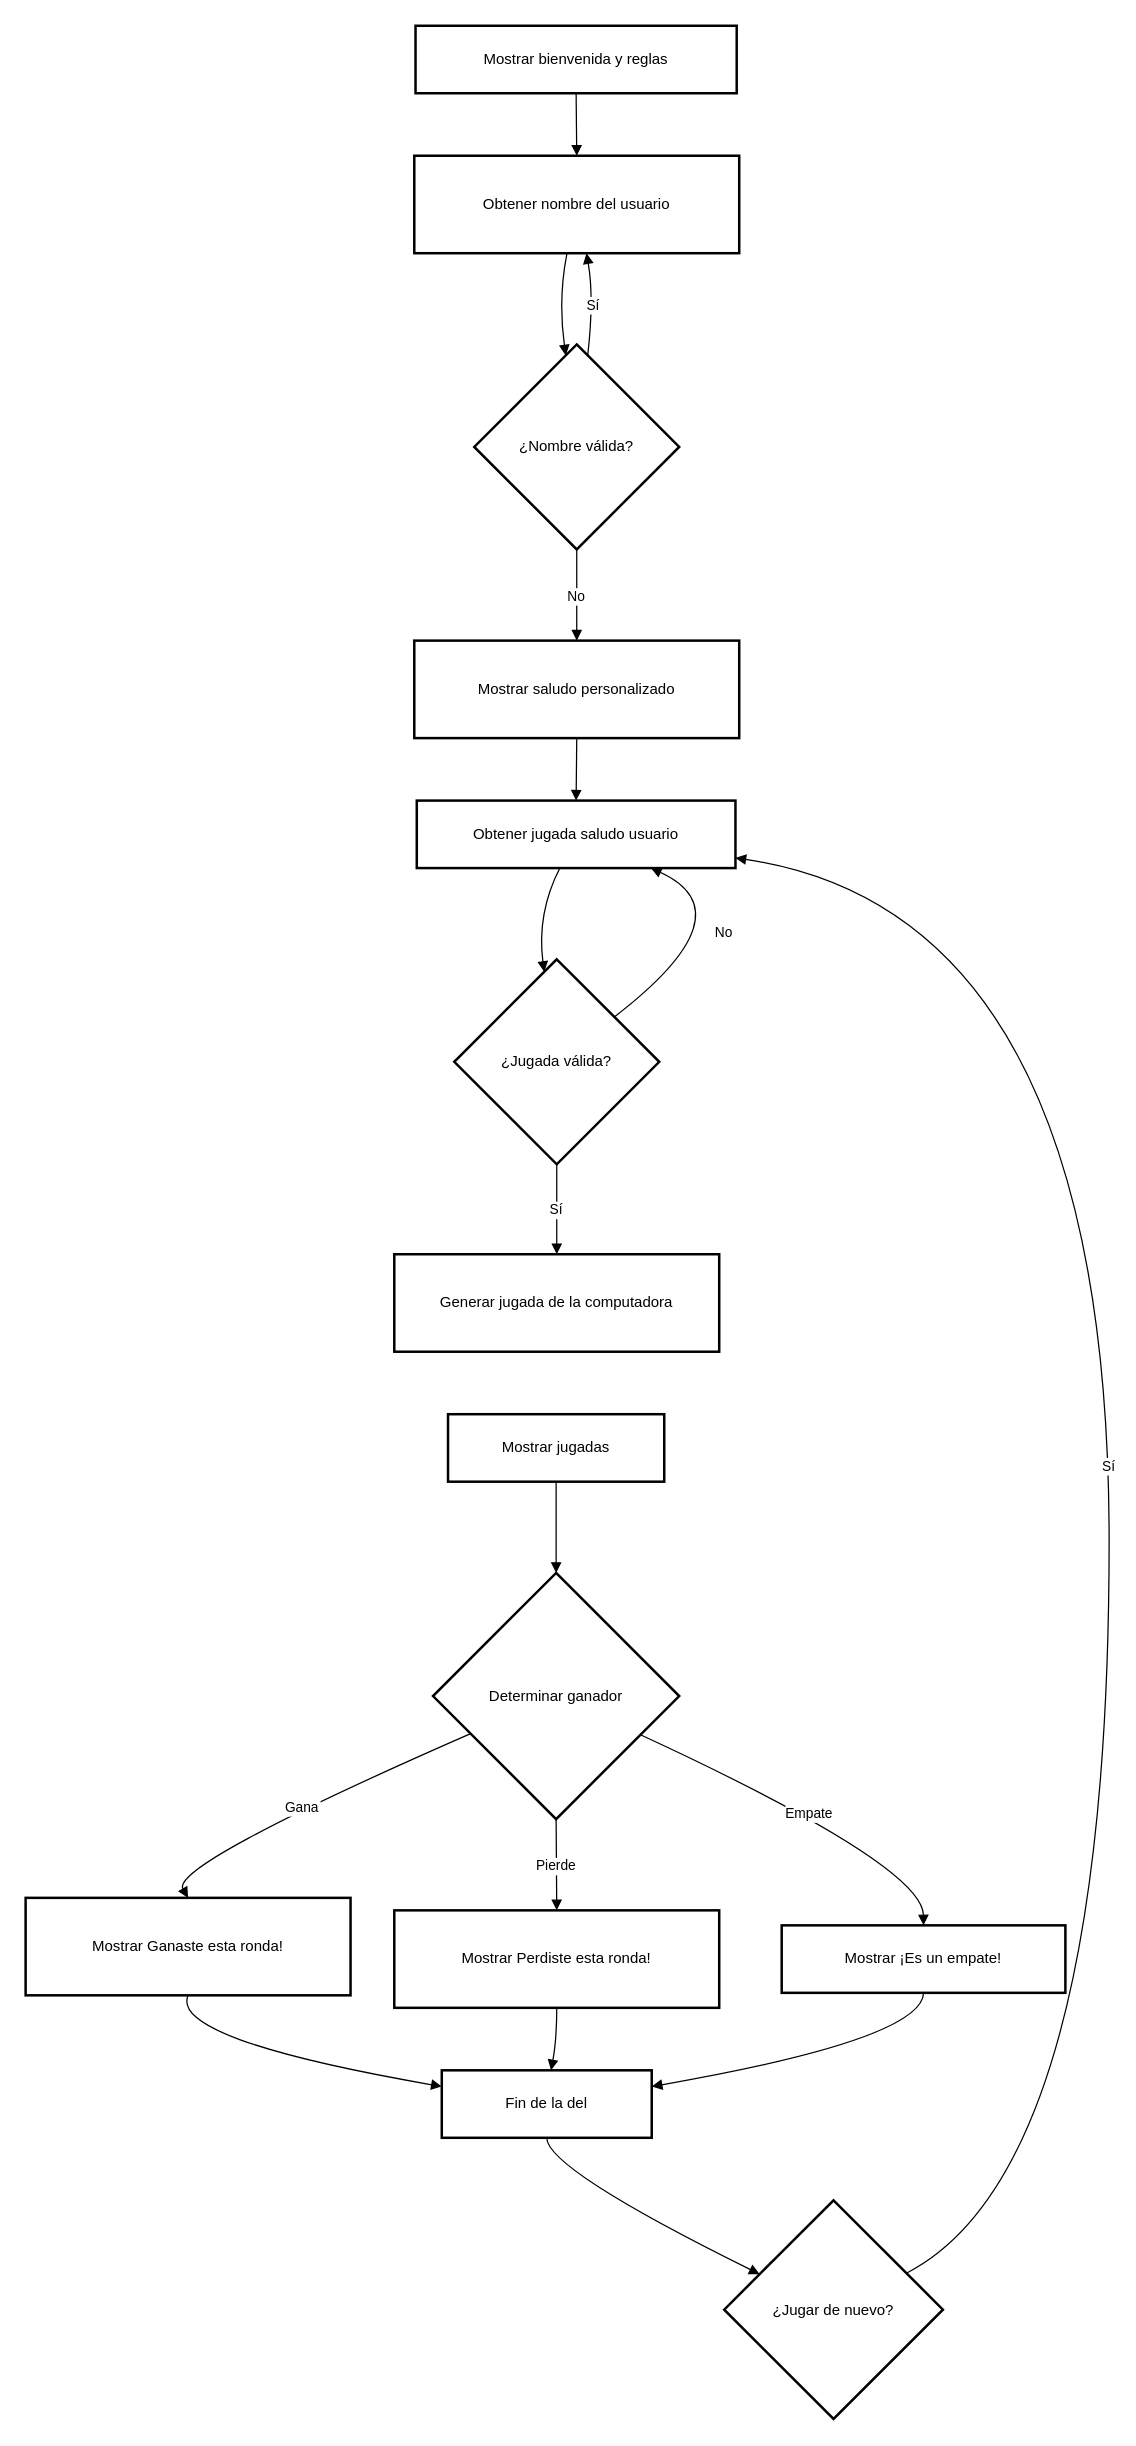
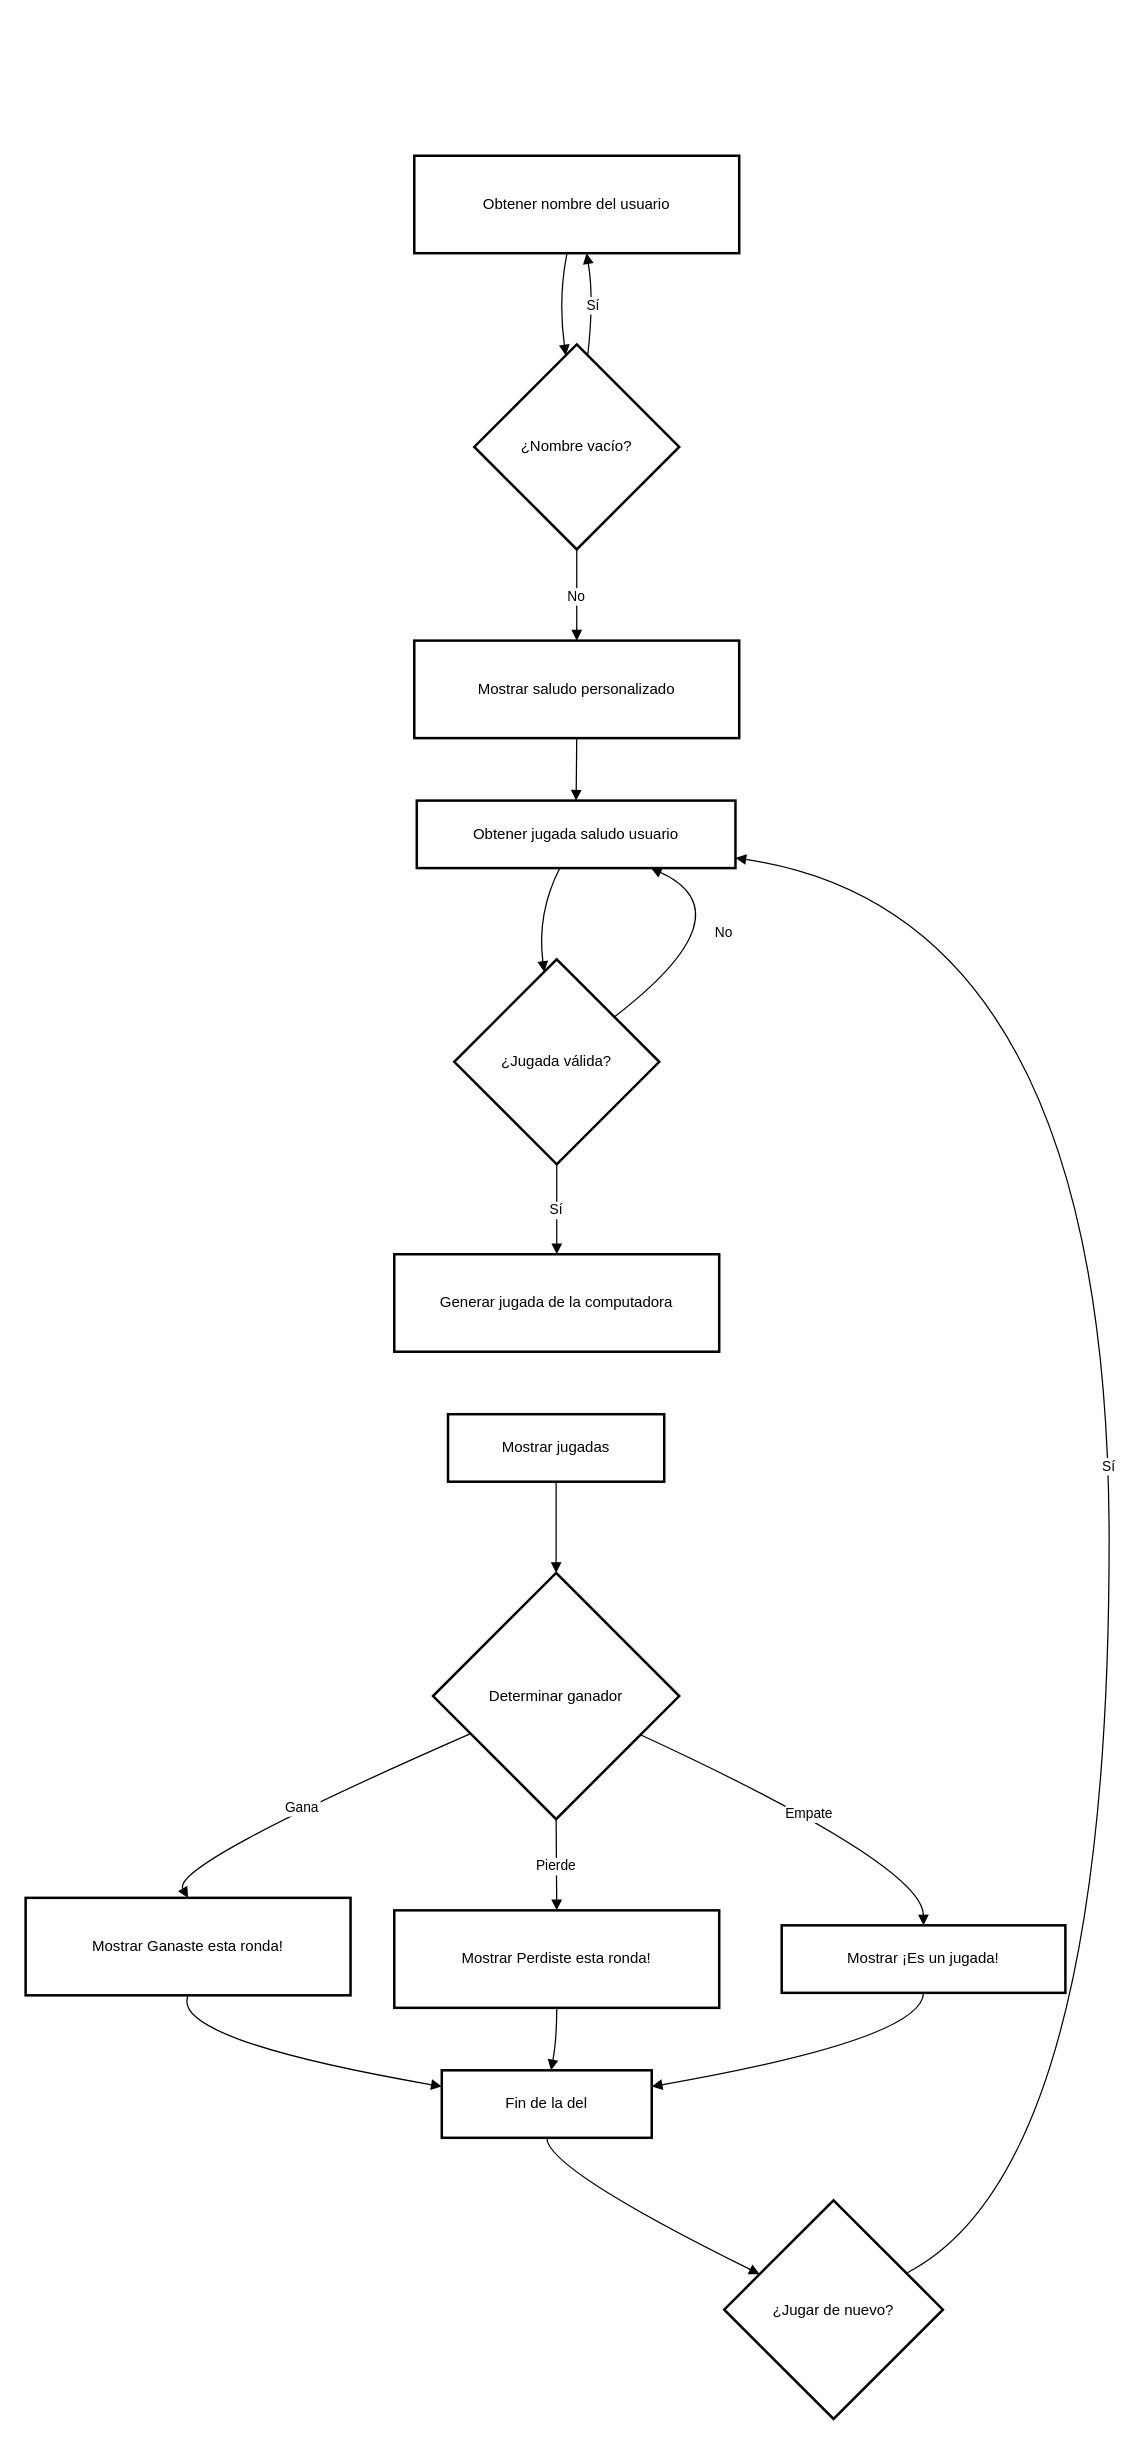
node "Mostrar bienvenida y reglas": removed
edge "Mostrar bienvenida y reglas" -> "Obtener nombre del usuario": removed
node "¿Nombre válida?": label "¿Nombre válida?" -> "¿Nombre vacío?"
node "Mostrar ¡Es un empate!": label "Mostrar ¡Es un empate!" -> "Mostrar ¡Es un jugada!"
